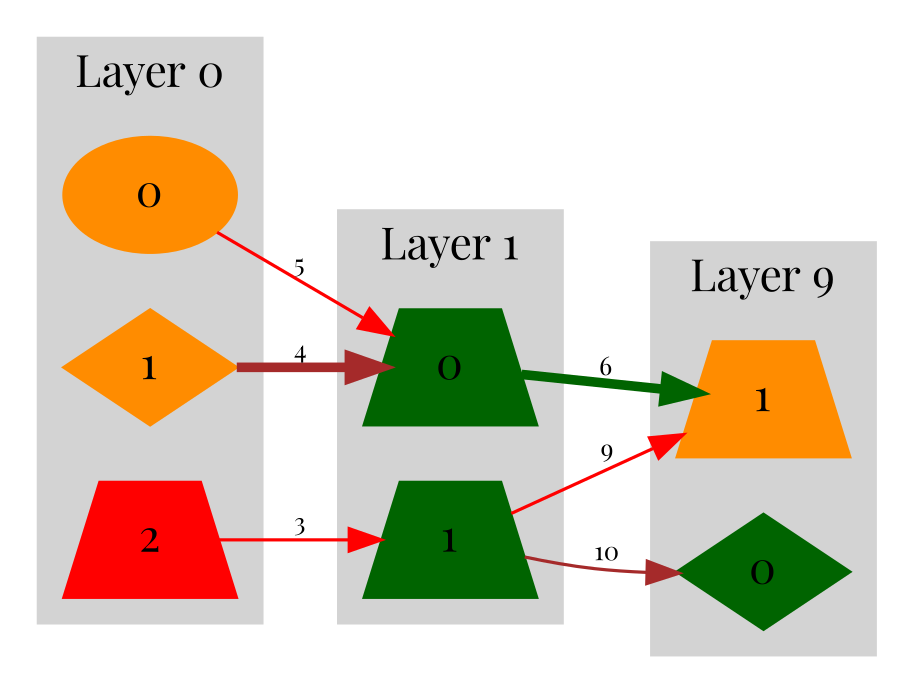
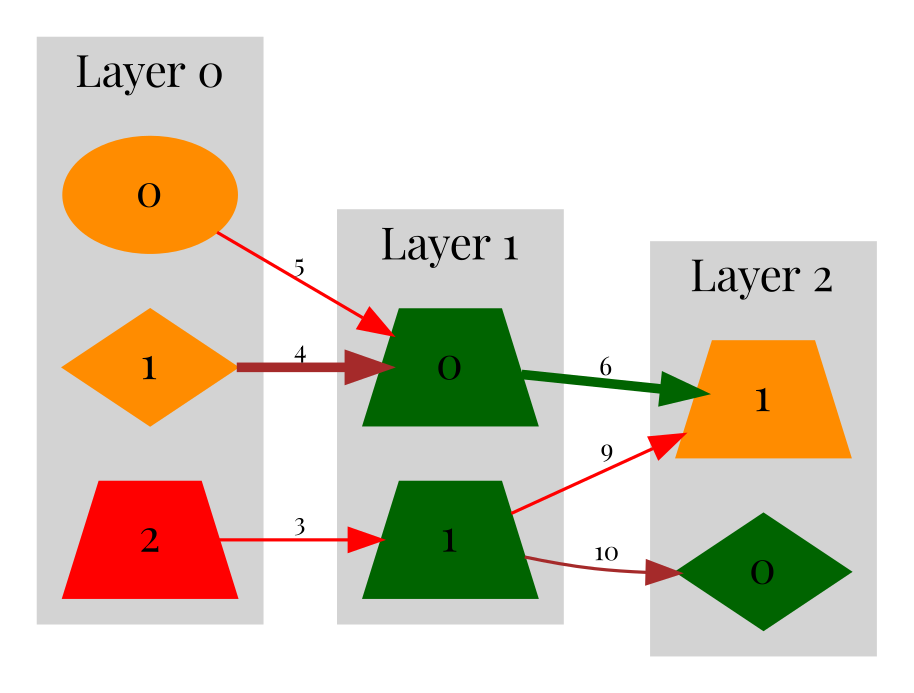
cluster "Layer 9": label "Layer 9" -> "Layer 2"
